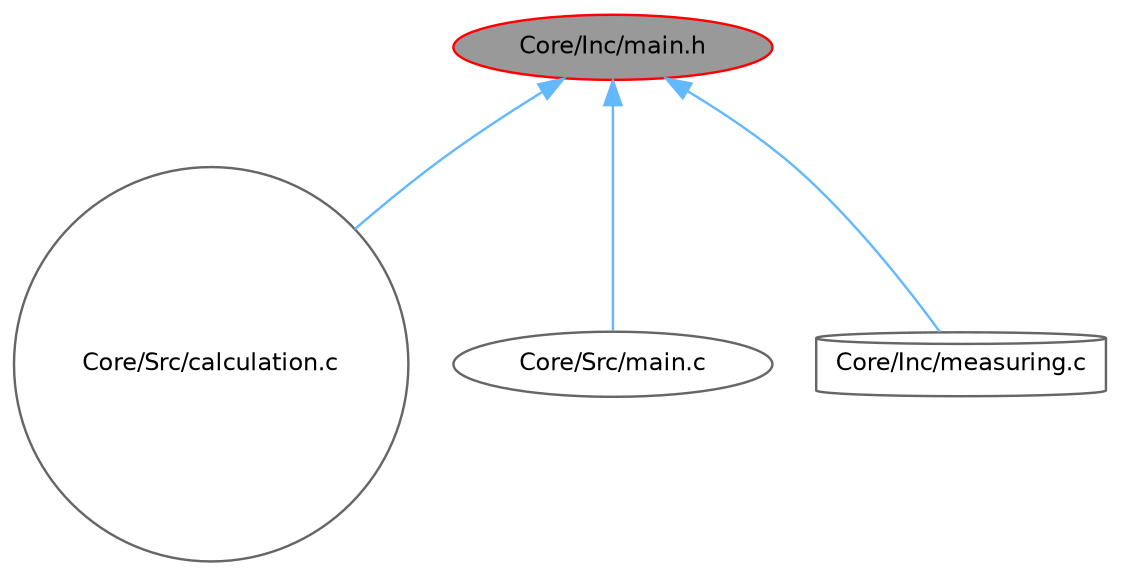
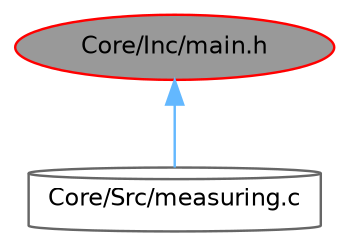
node "Core/Src/calculation.c": removed
node "Core/Src/main.c": removed
node "Core/Inc/measuring.c": label "Core/Inc/measuring.c" -> "Core/Src/measuring.c"
